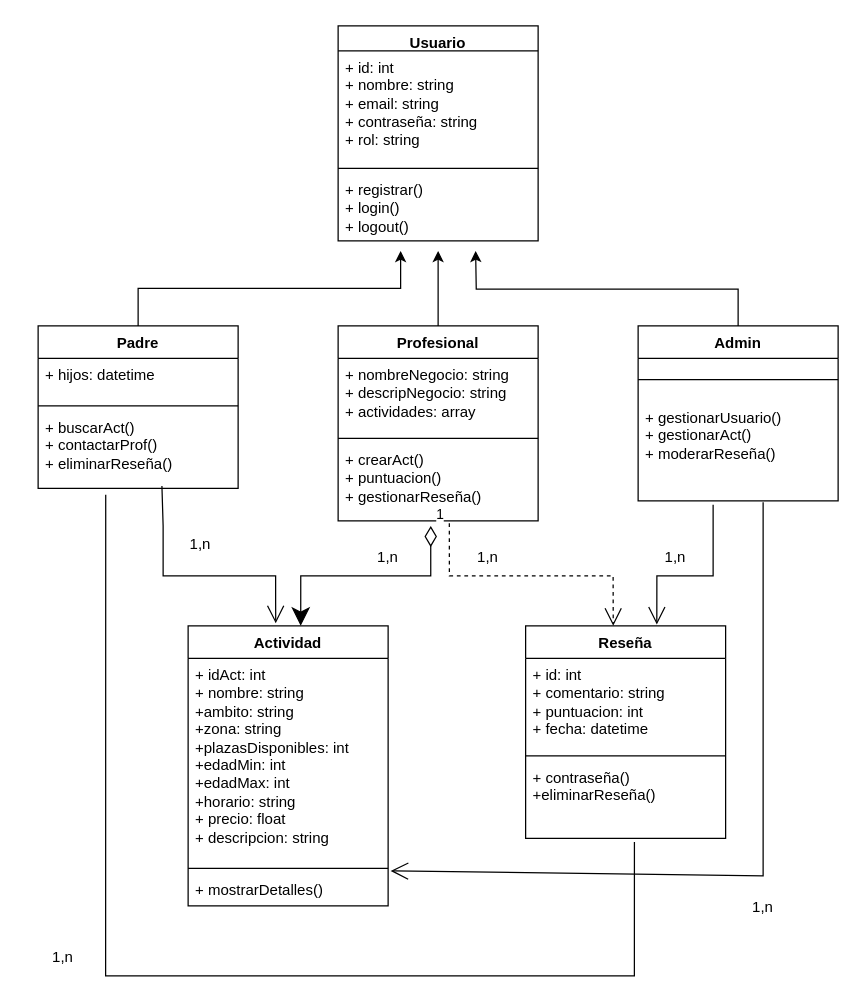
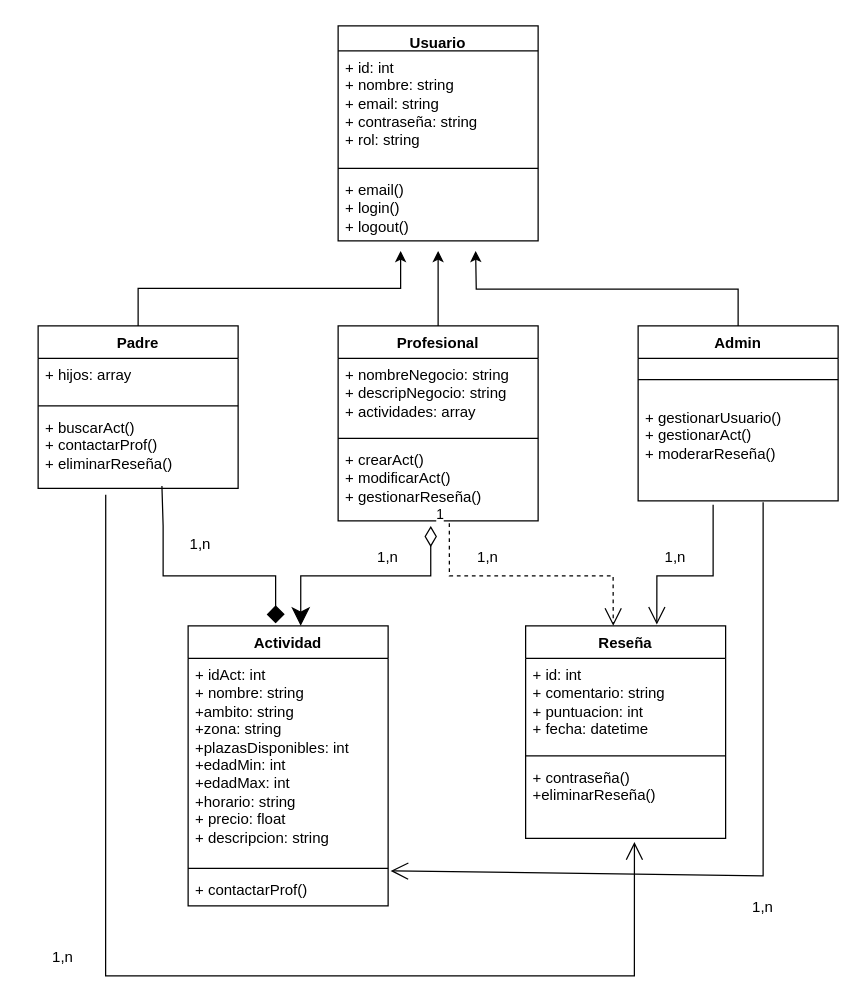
node "+ registrar() + login() + logout()": label "+ registrar() + login() + logout()" -> "+ email() + login() + logout()"
node "+ hijos: datetime": label "+ hijos: datetime" -> "+ hijos: array"
node "+ crearAct() + puntuacion() + gestionarReseña()": label "+ crearAct() + puntuacion() + gestionarReseña()" -> "+ crearAct() + modificarAct() + gestionarReseña()"
edge "+ buscarAct() + contactarProf() + eliminarReseña()" -> "Actividad": arrowhead open -> diamond
edge "+ buscarAct() + contactarProf() + eliminarReseña()" -- "+ contraseña() +eliminarReseña()": arrowhead none -> open
node "+ mostrarDetalles()": label "+ mostrarDetalles()" -> "+ contactarProf()"
